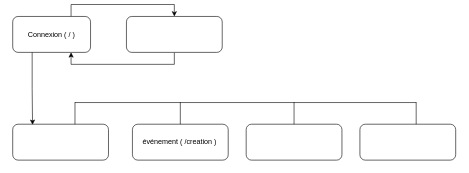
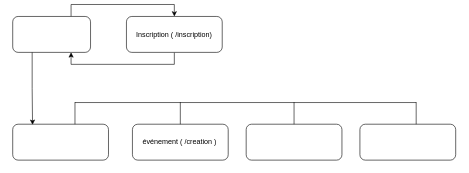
node "Connexion ( / )": removed
node "Inscription ( /inscription)": added
